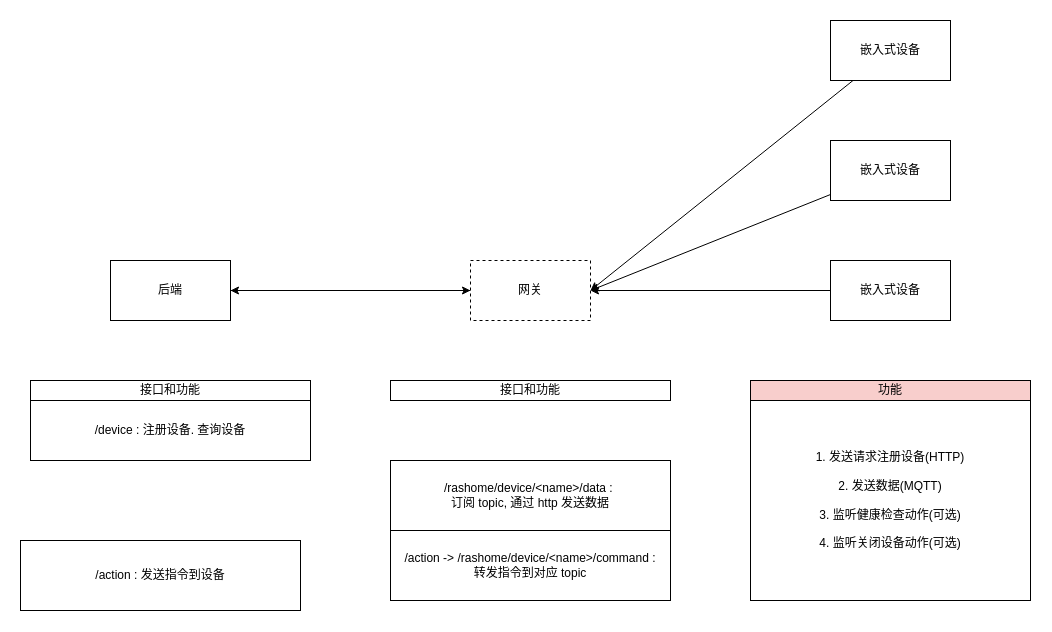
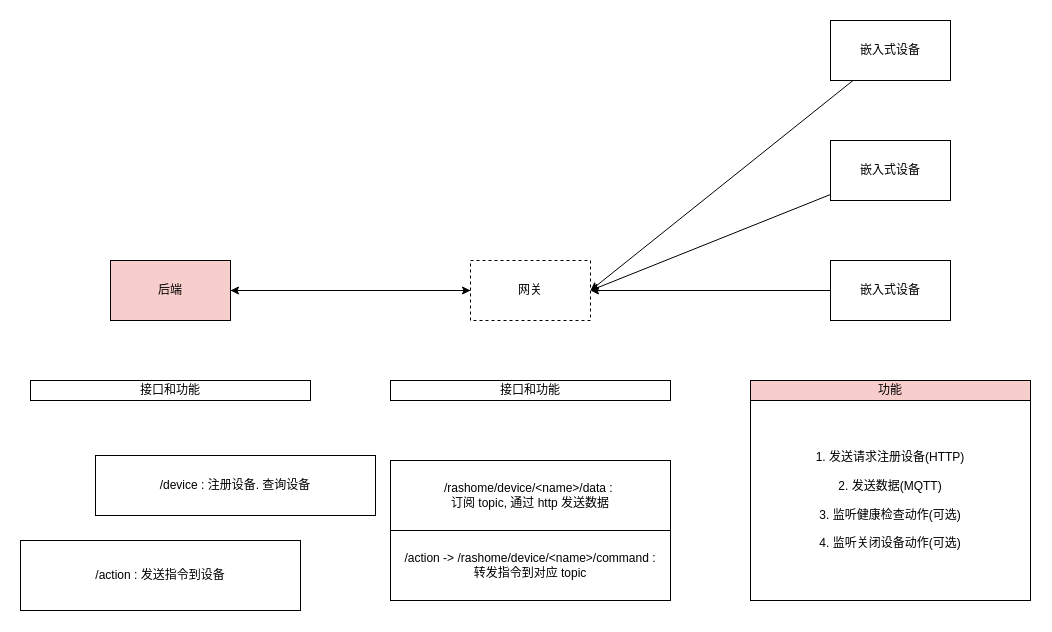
node "后端": fillcolor #ffffff -> #f8cecc
node "/device : 注册设备. 查询设备": moved (171, 431) -> (236, 486)
